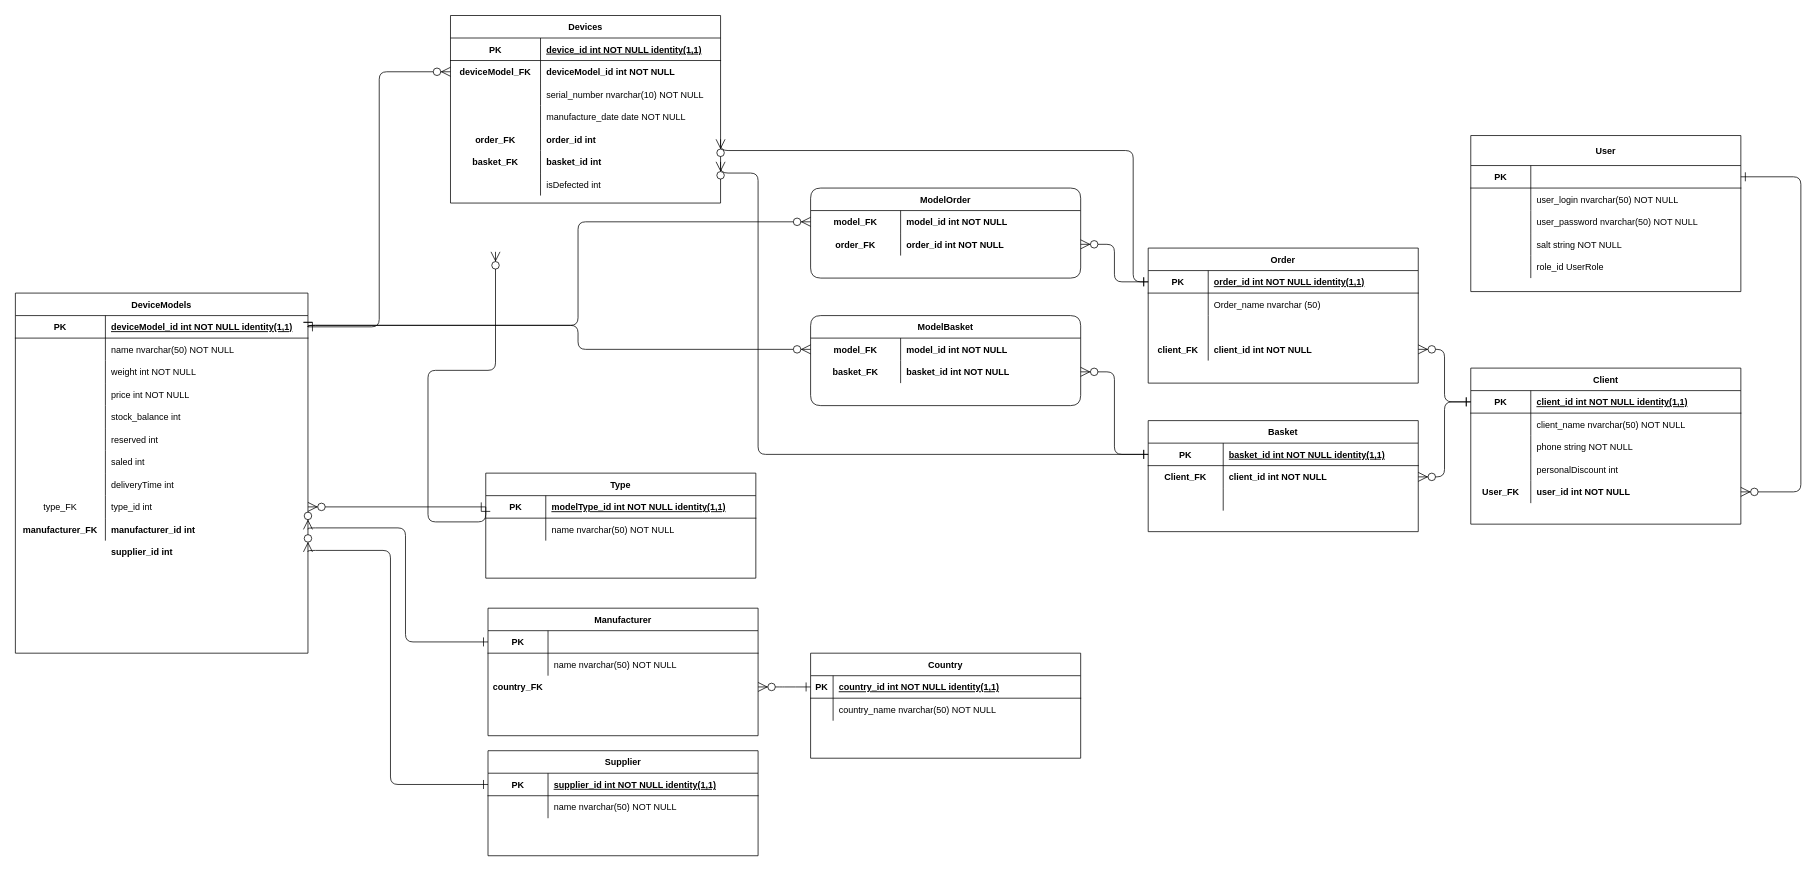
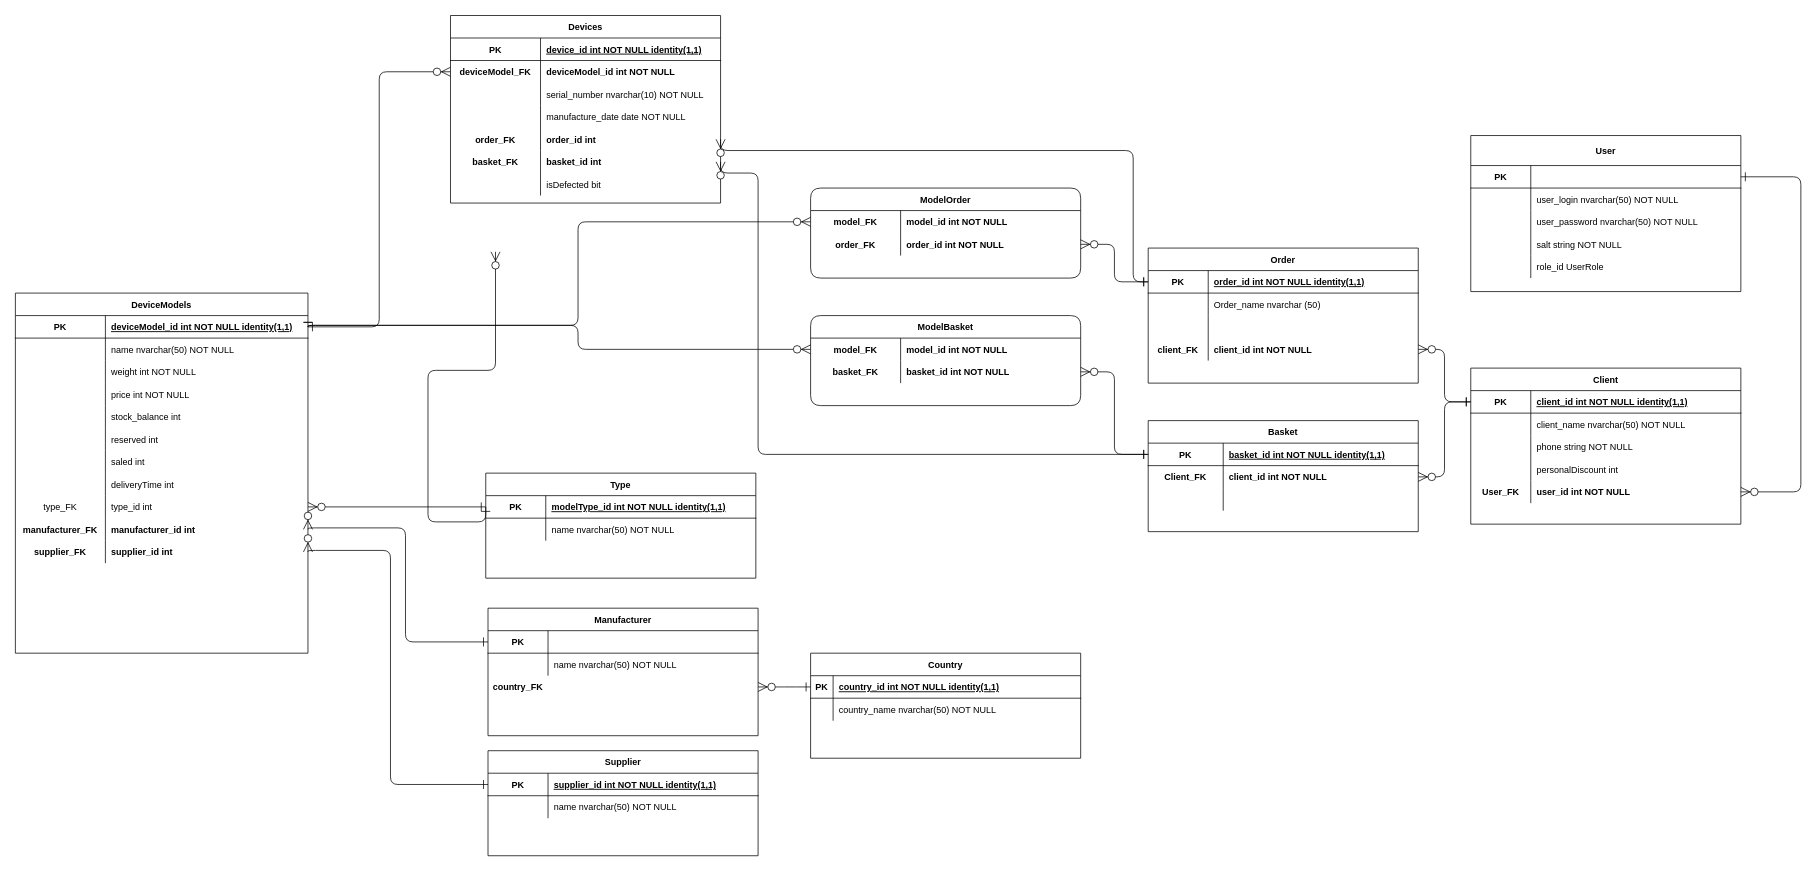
node "isDefected int": label "isDefected int" -> "isDefected bit"
node "supplier_FK": added
